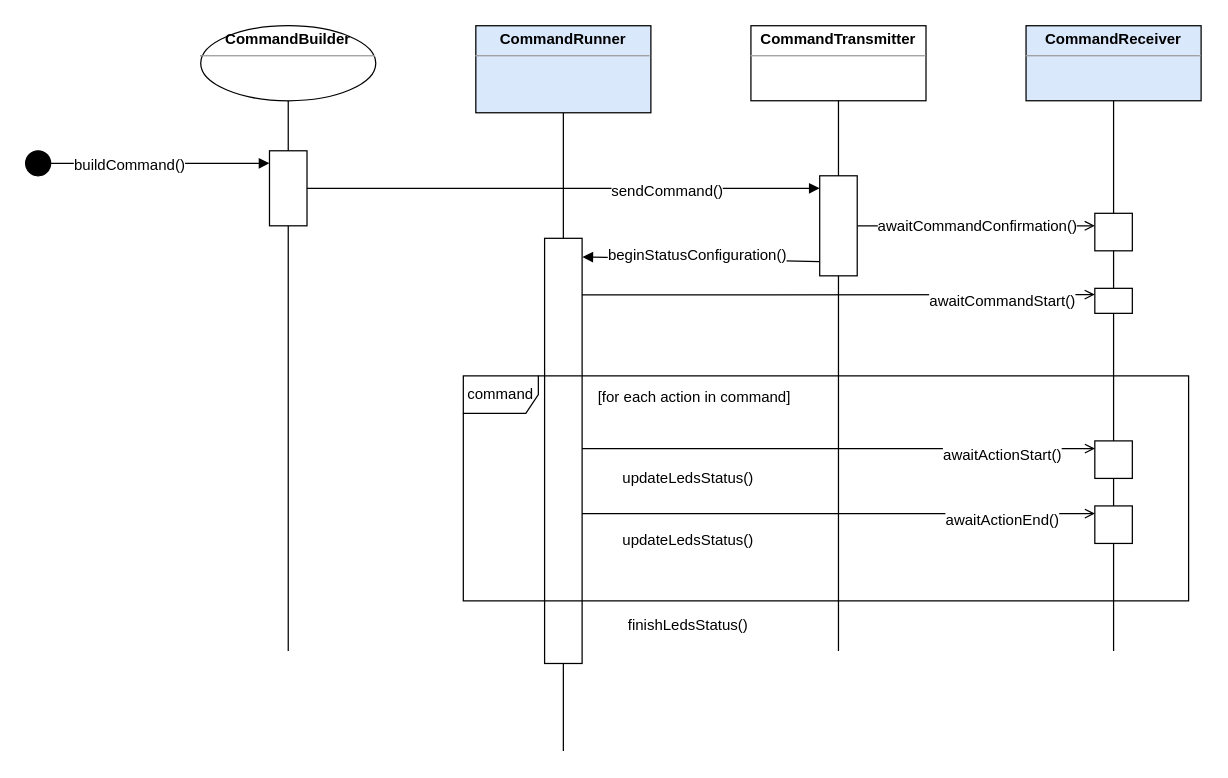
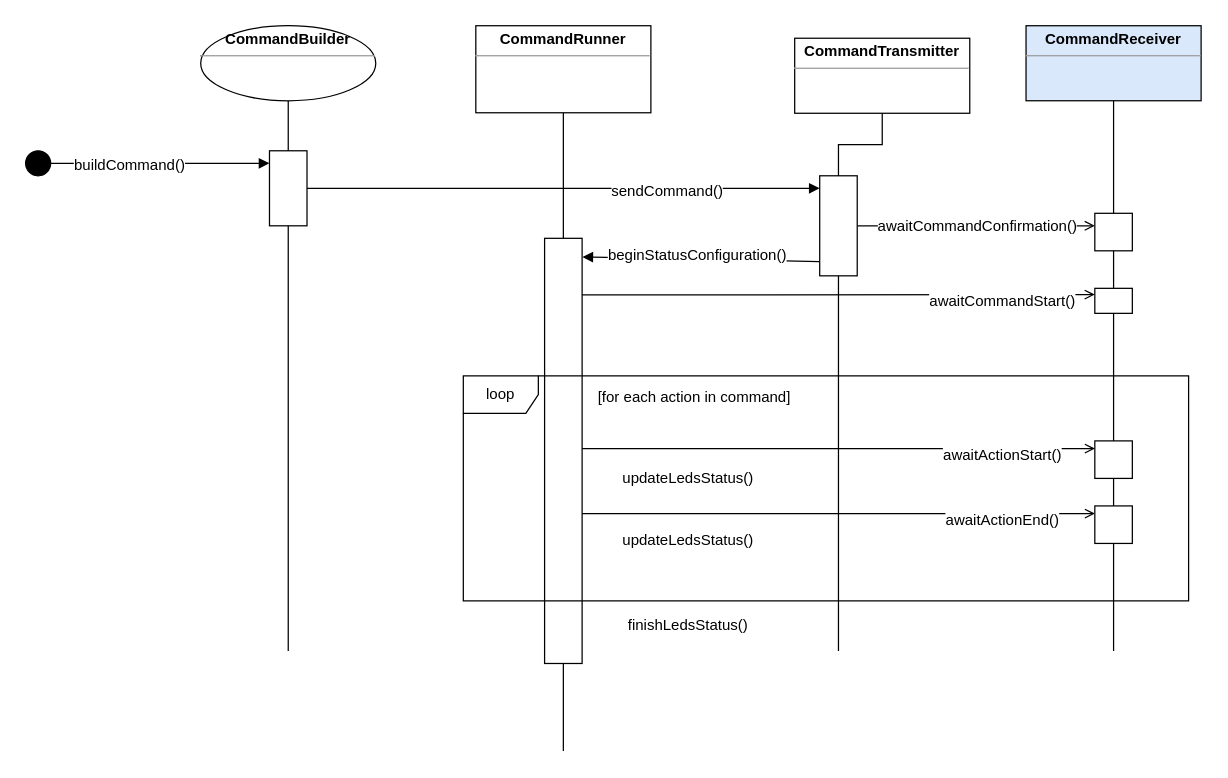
node "CommandTransmitter": moved (838, 63) -> (882, 76)
node "CommandRunner": fillcolor #dae8fc -> #ffffff
node "command": label "command" -> "loop"
